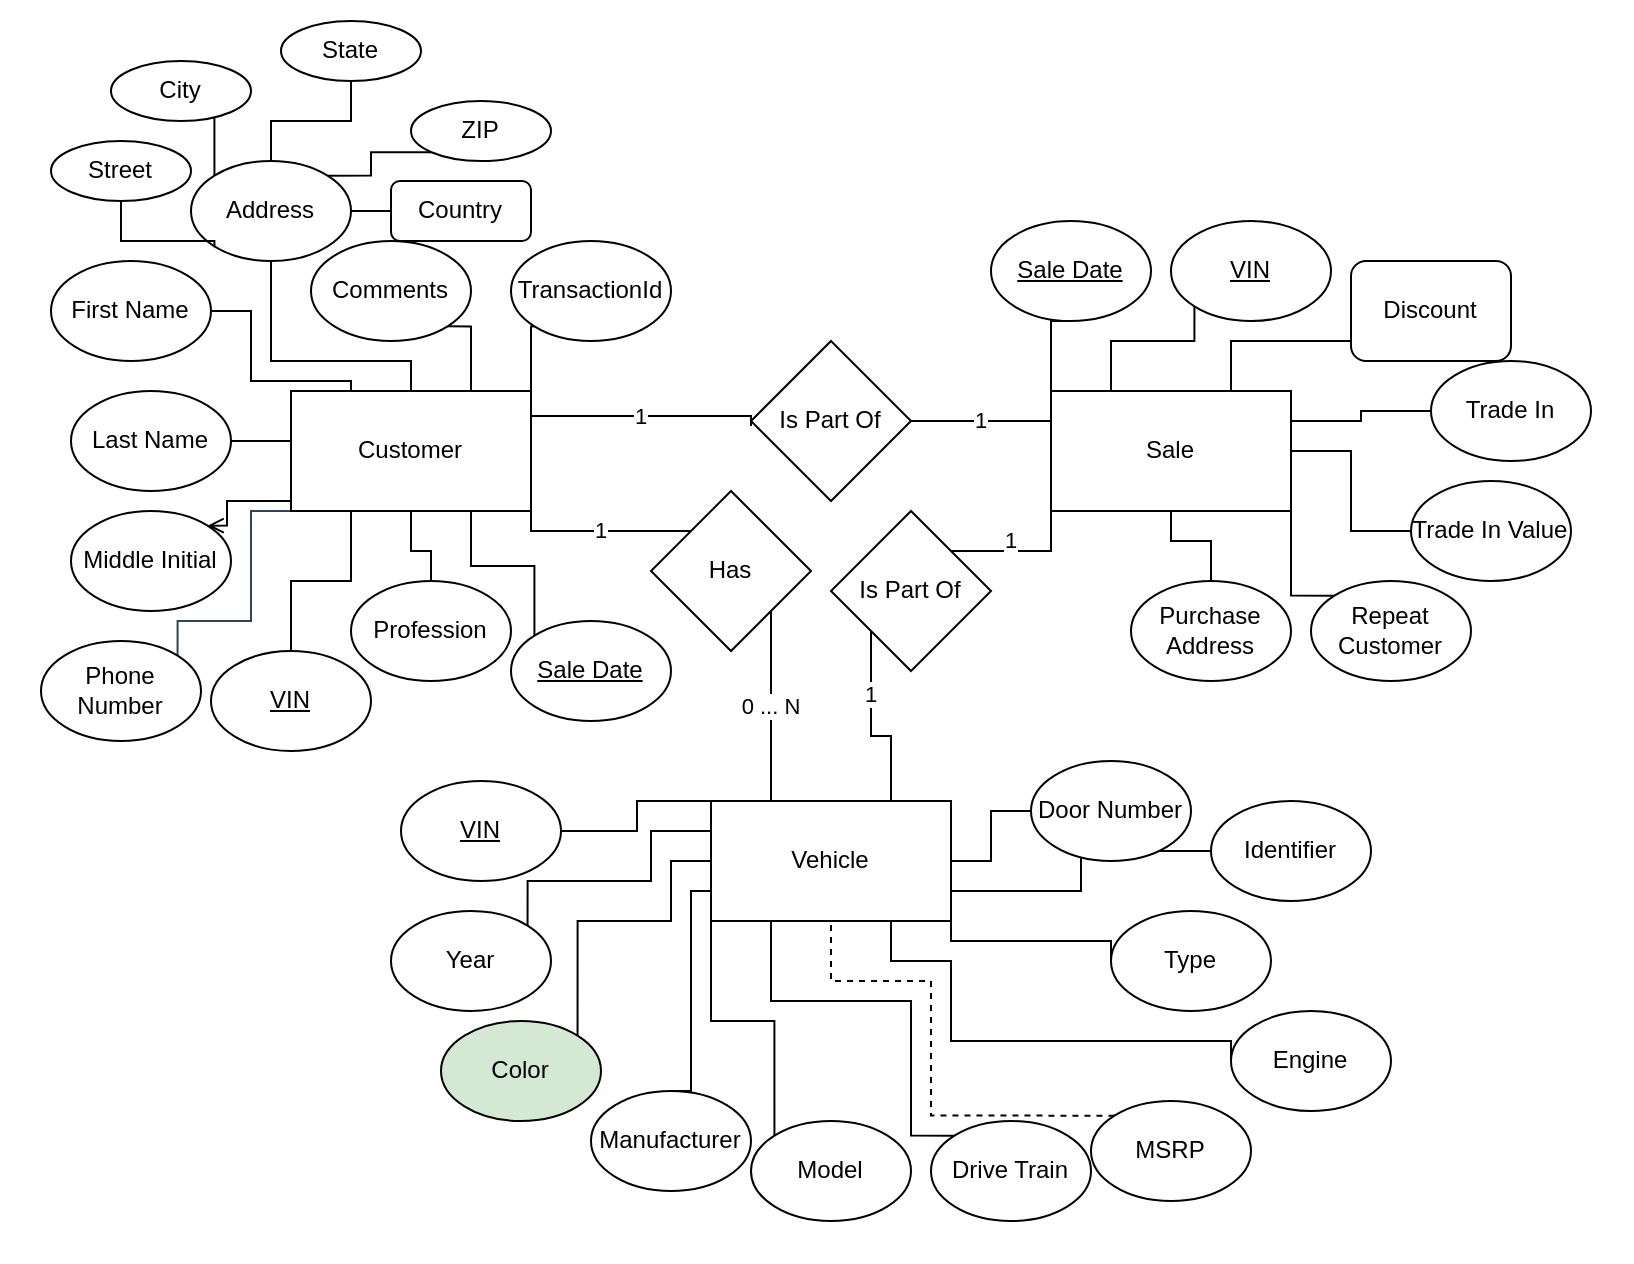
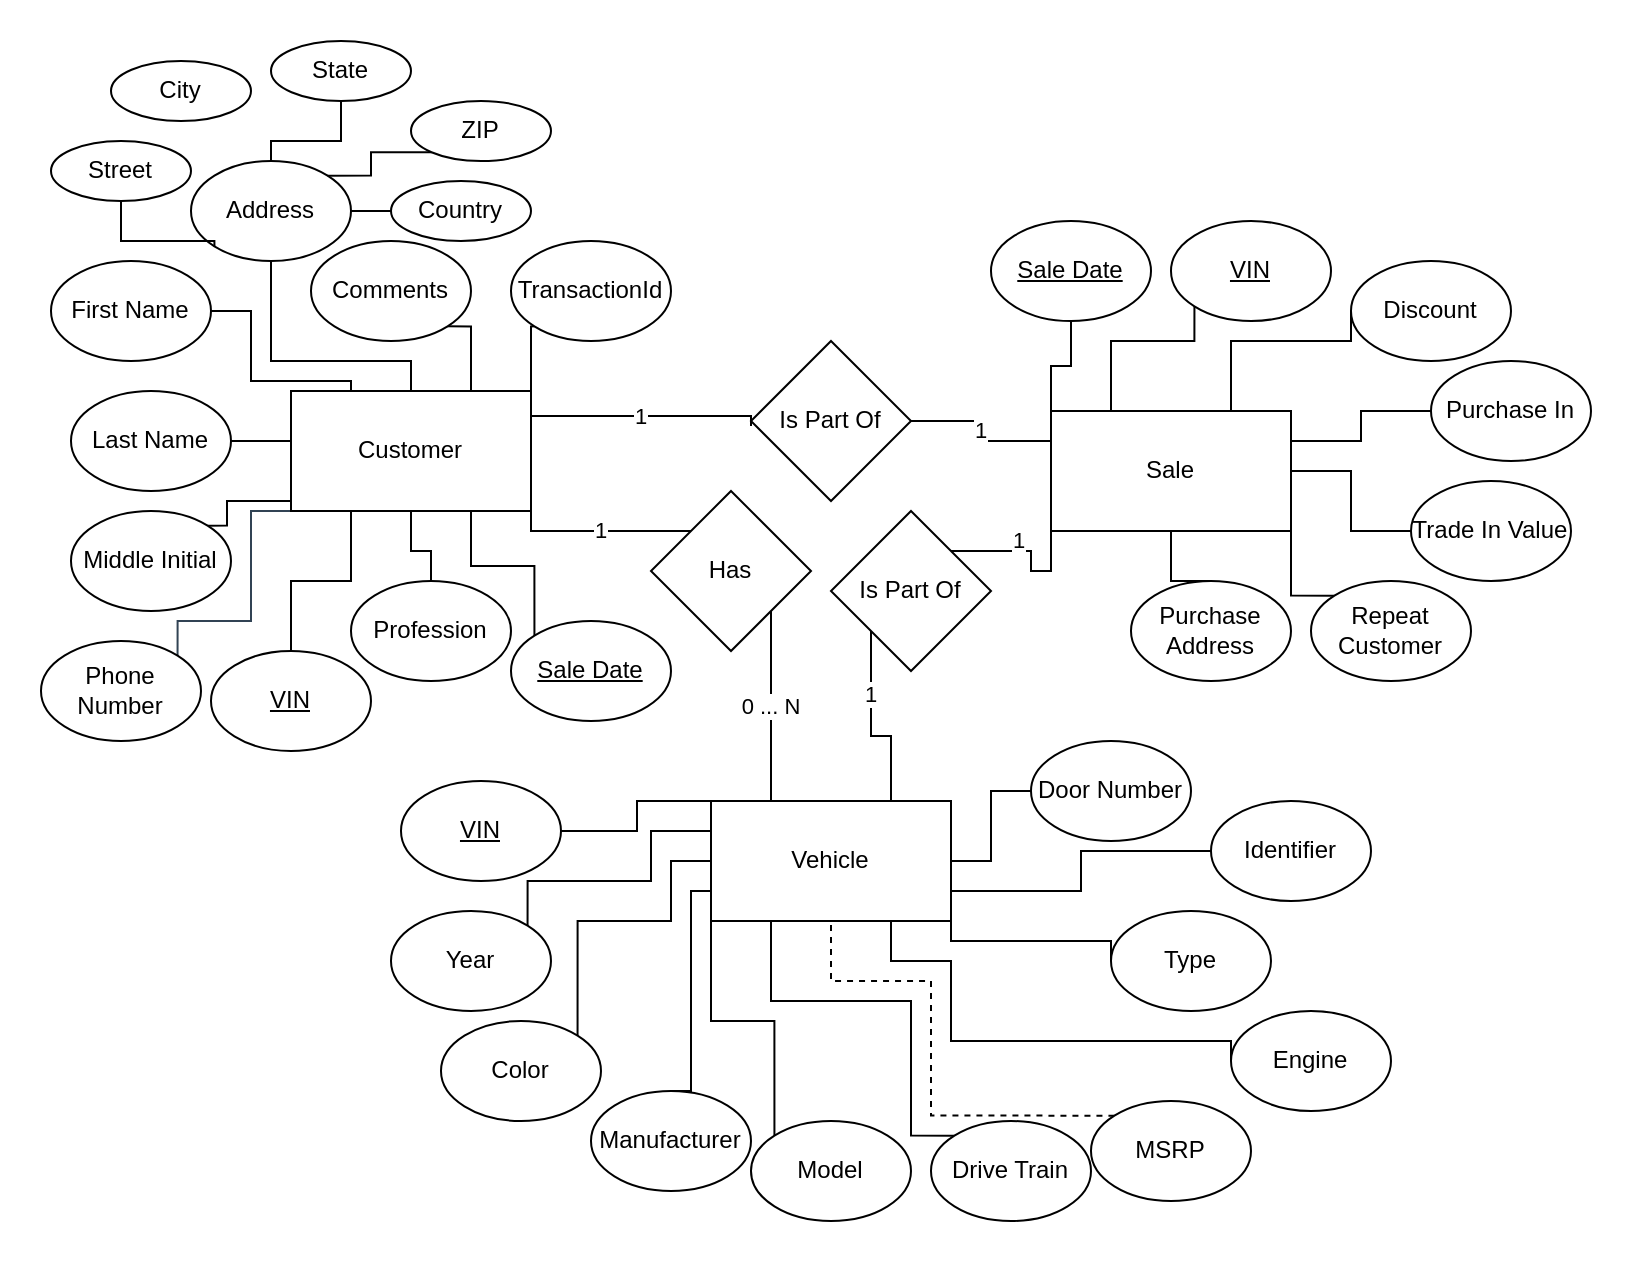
node "State": moved (351, 51) -> (341, 71)
edge "City" -- "Address": removed
node "Country": shape rounded rectangle -> ellipse
node "Discount": shape rounded rectangle -> ellipse
node "Trade In": label "Trade In" -> "Purchase In"
node "Sale": moved (1171, 451) -> (1171, 471)
edge "Customer" -> "Middle Initial": arrowhead open -> none
node "Door Number": moved (1111, 811) -> (1111, 791)
node "Color": fillcolor #d5e8d4 -> #ffffff
